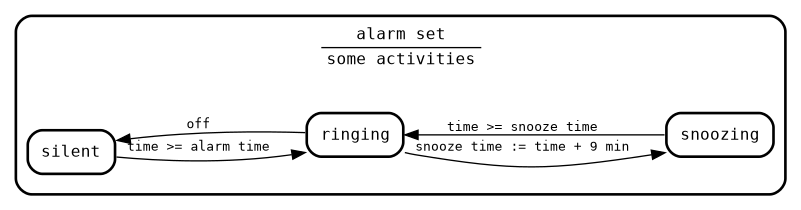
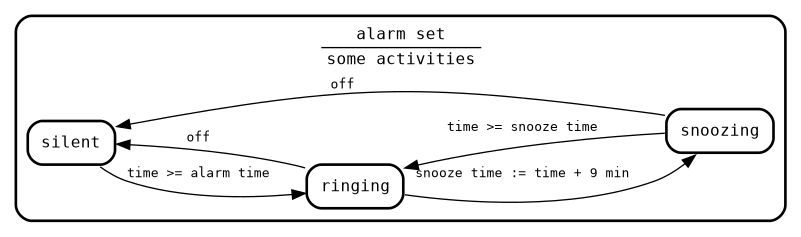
edge "snoozing" -> "silent": added, label "off"
